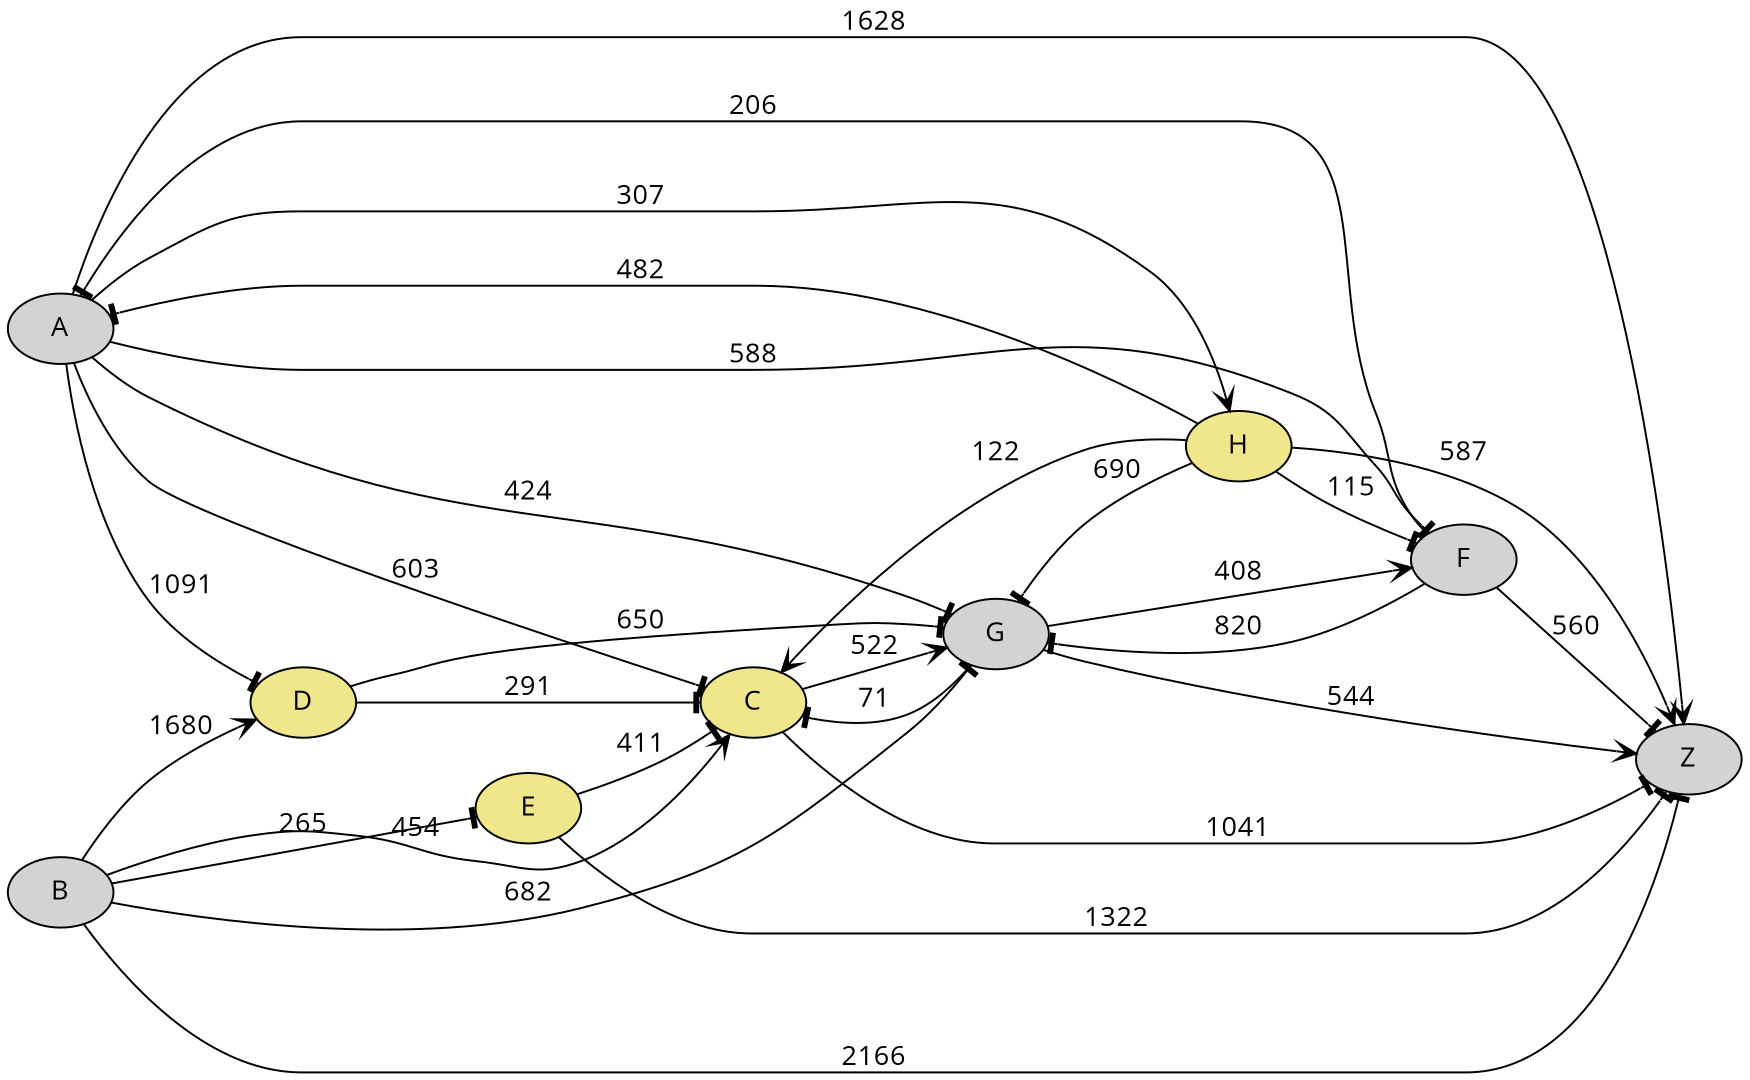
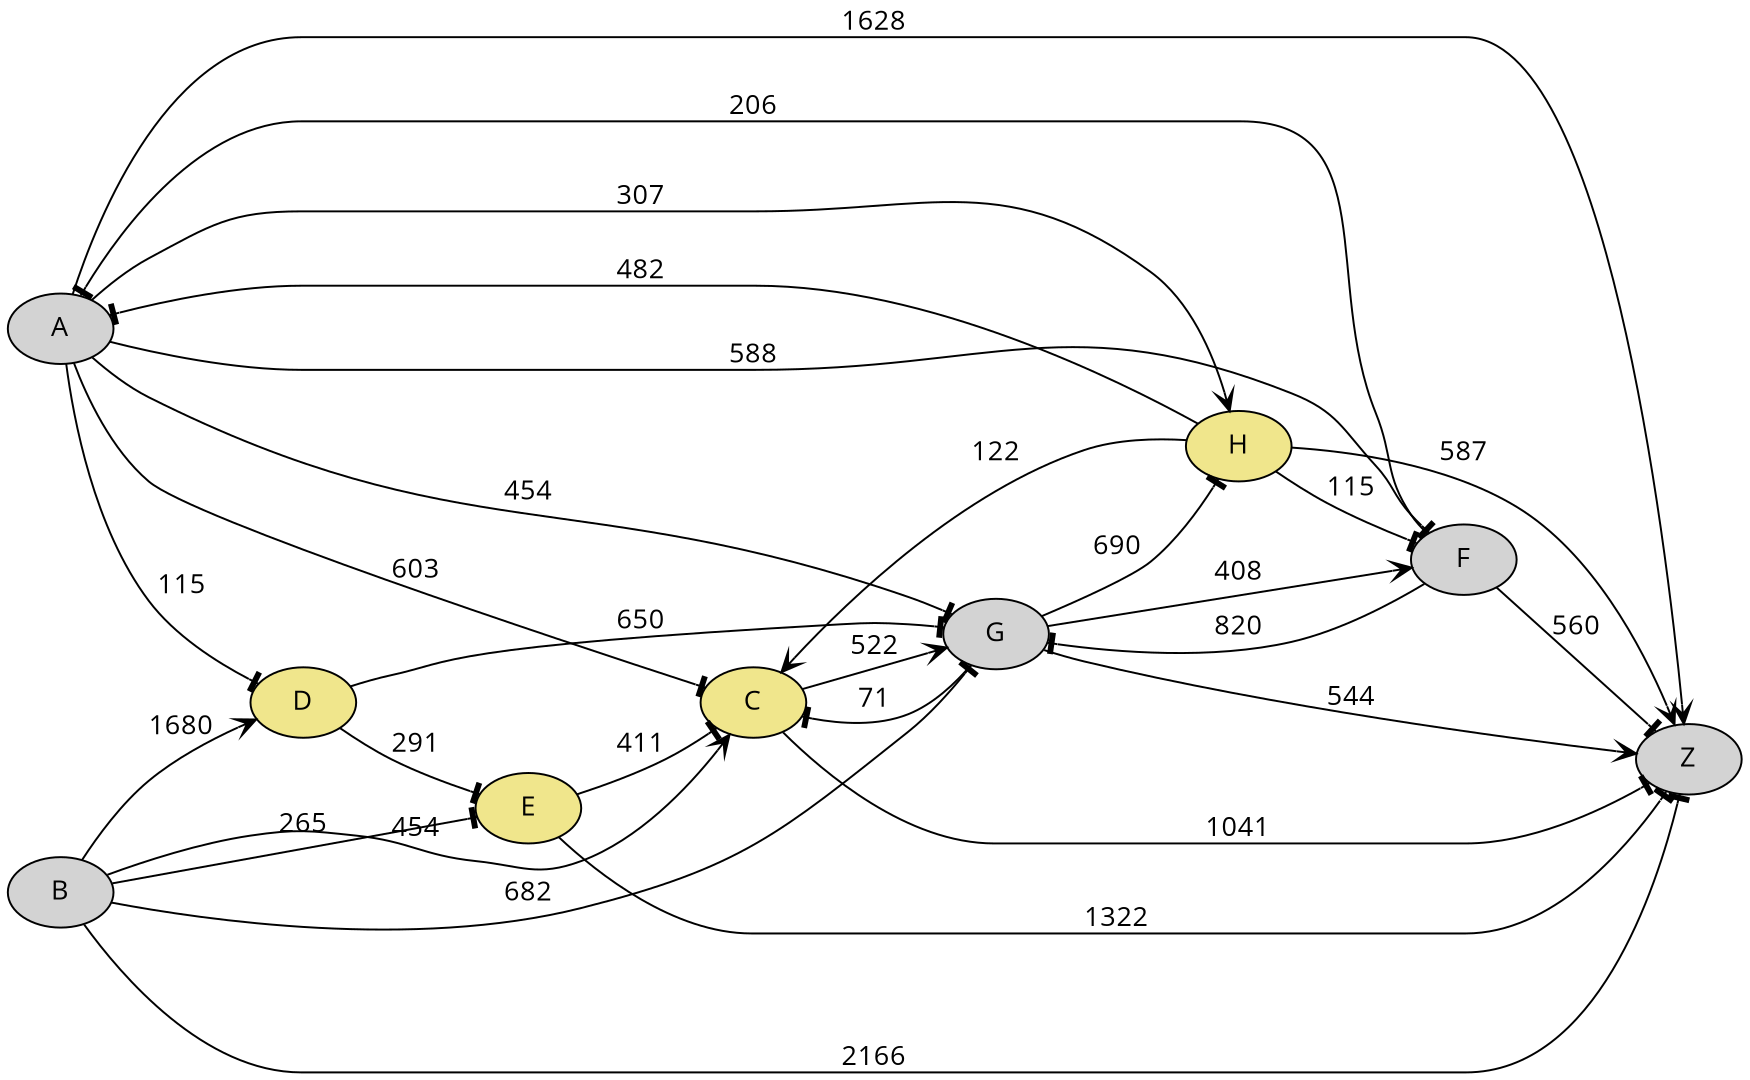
edge "A" -> "G": label "424" -> "454"
edge "H" -> "G": reversed
edge "A" -> "D": label "1091" -> "115"
edge "D" -> "C": now "D" -> "E"
